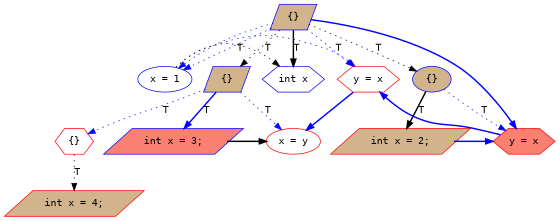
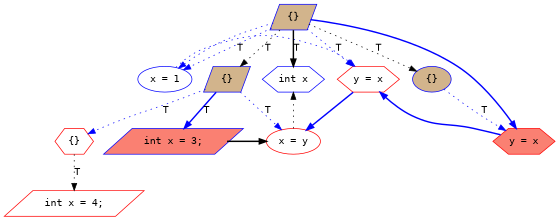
edge "x = 1" -> "int x": now "x = y" -> "int x"
node "int x = 2;": removed
node "int x = 4;": fillcolor tan -> white
